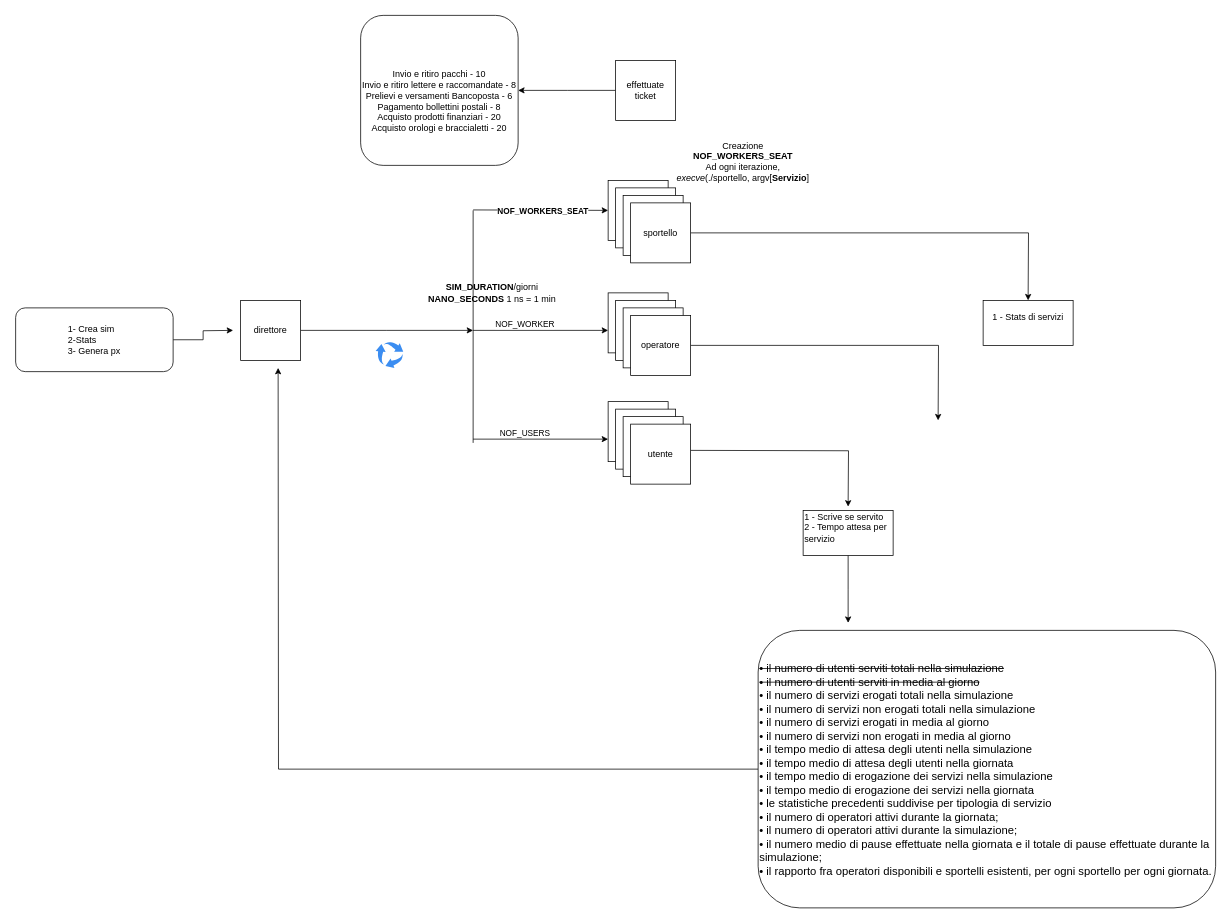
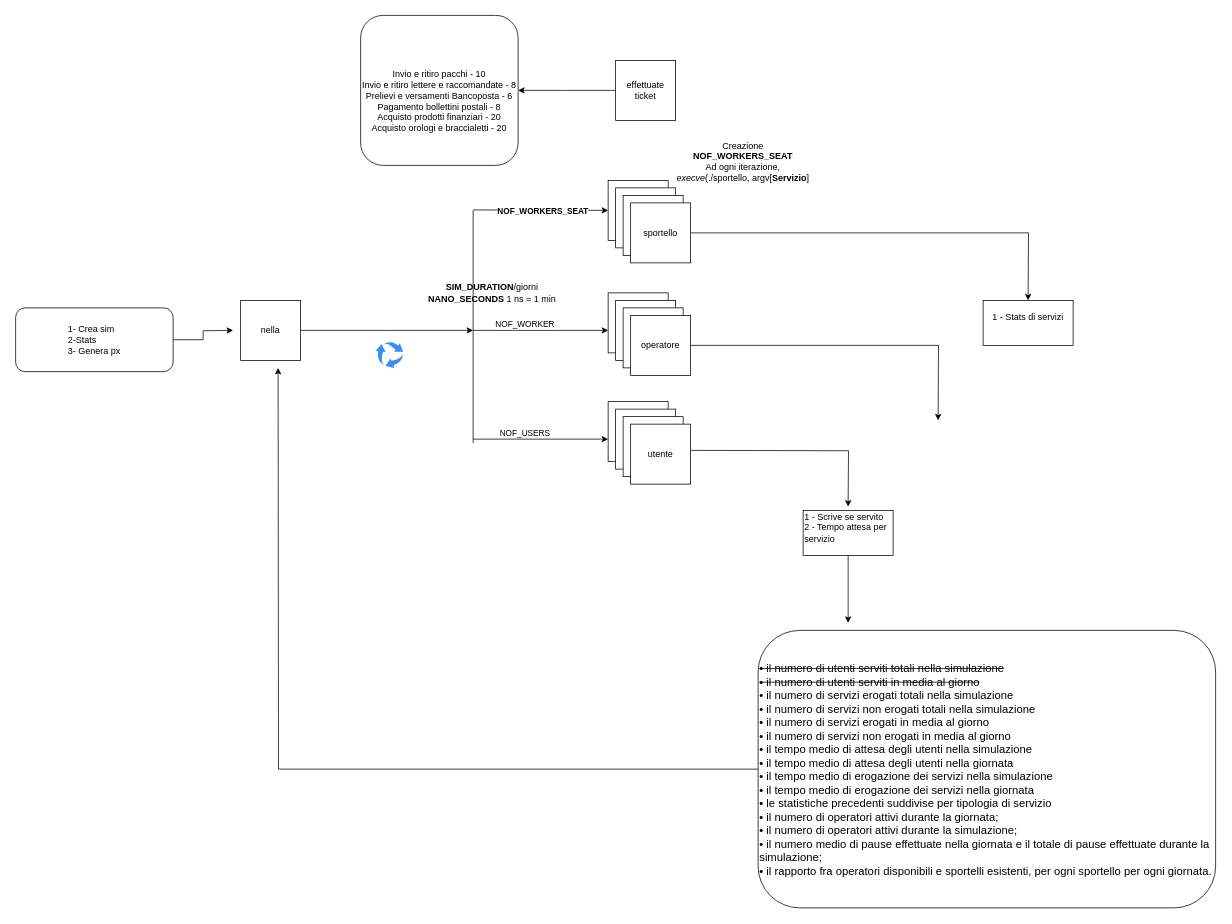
node "direttore": label "direttore" -> "nella"
